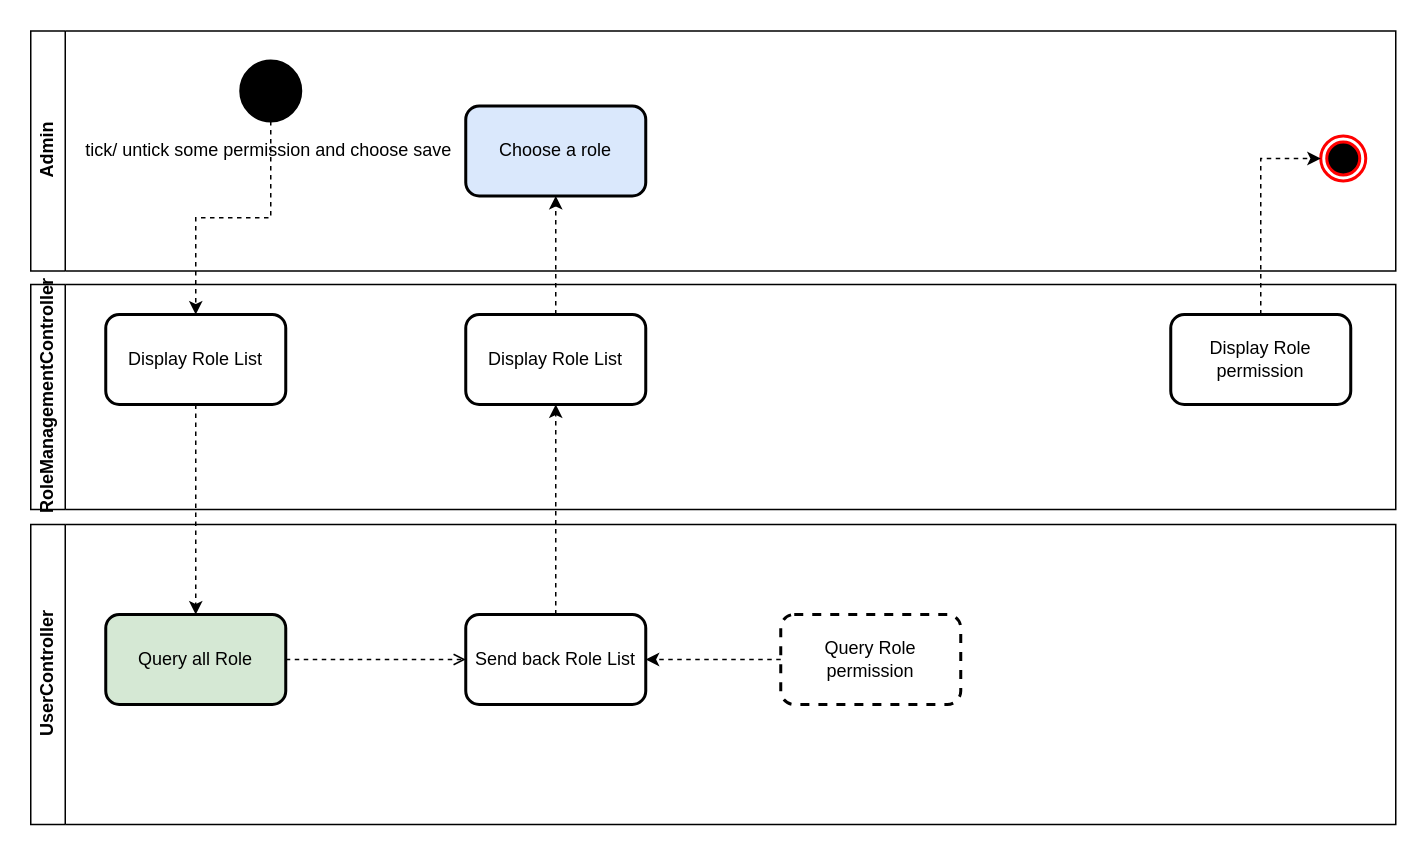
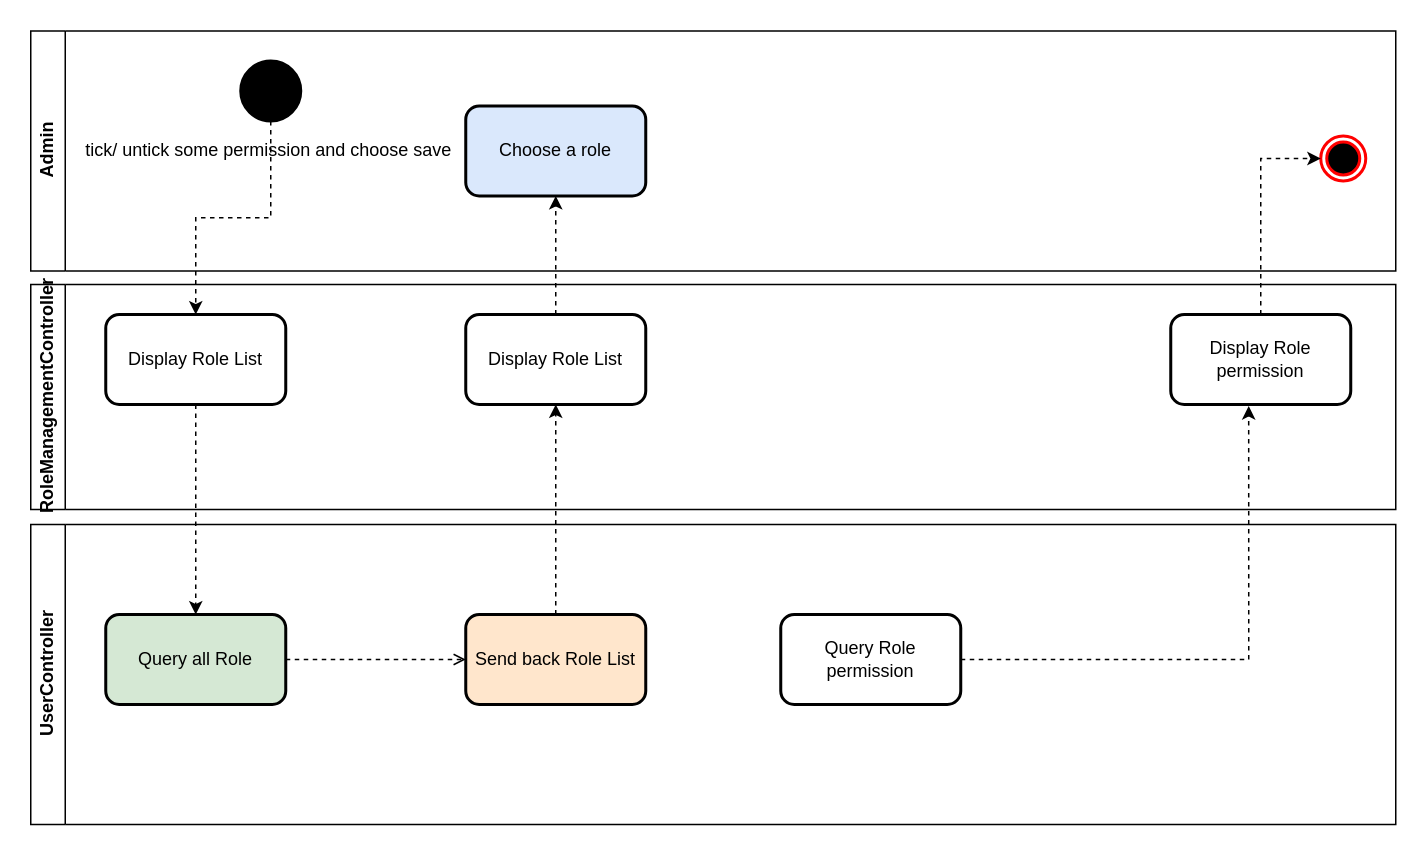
node "Send back Role List": fillcolor #ffffff -> #ffe6cc
edge "Query Role permission" -> "Send back Role List": now "Query Role permission" -> "Display Role permission"
node "Query Role permission": style dashed -> solid
